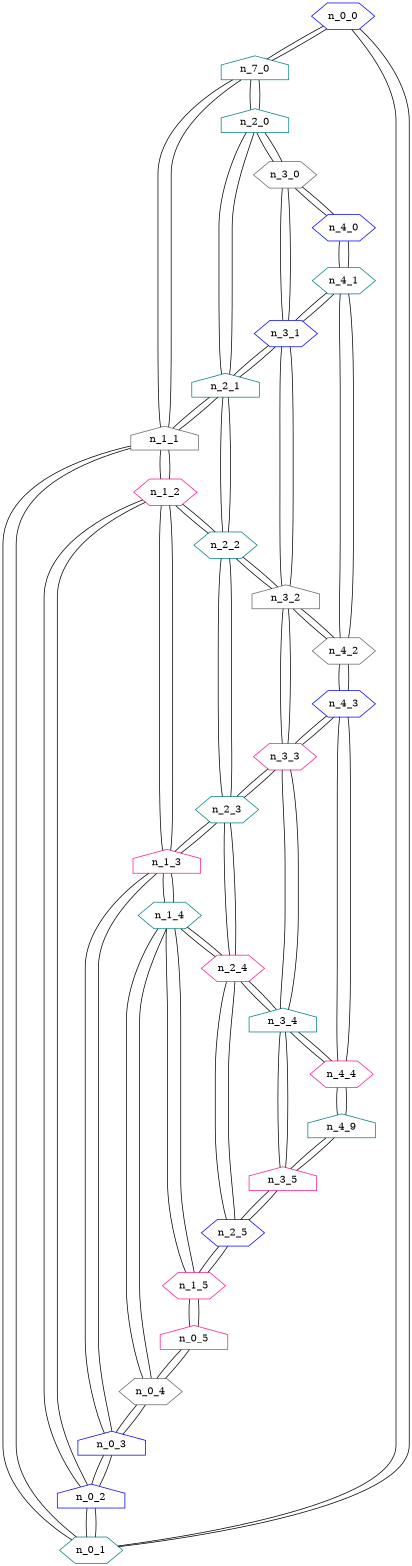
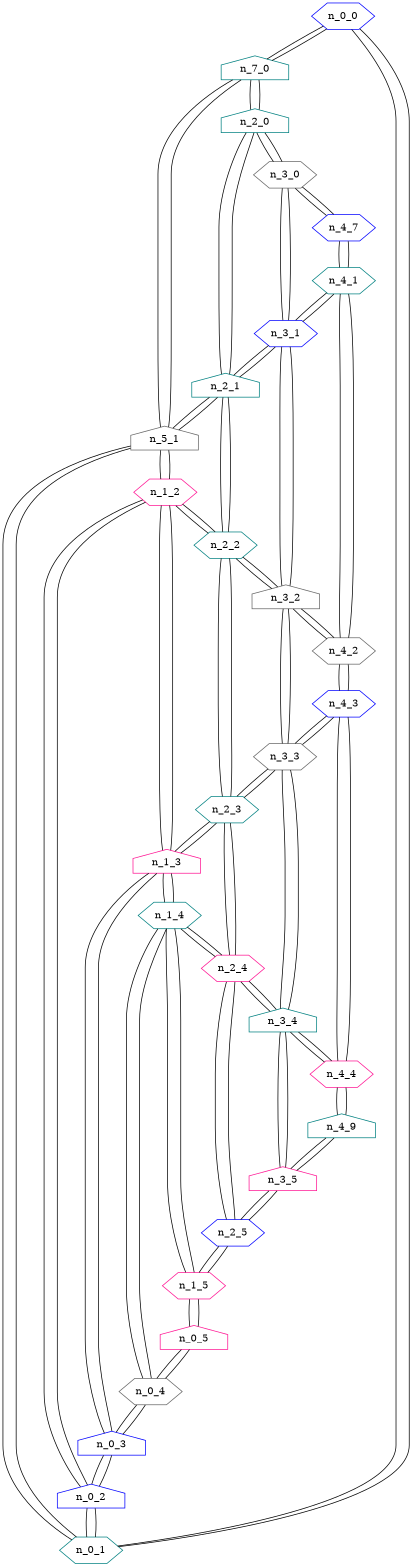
node "n_4_0": label "n_4_0" -> "n_4_7"
node "n_1_1": label "n_1_1" -> "n_5_1"
node "n_3_3": color deeppink -> gray40
